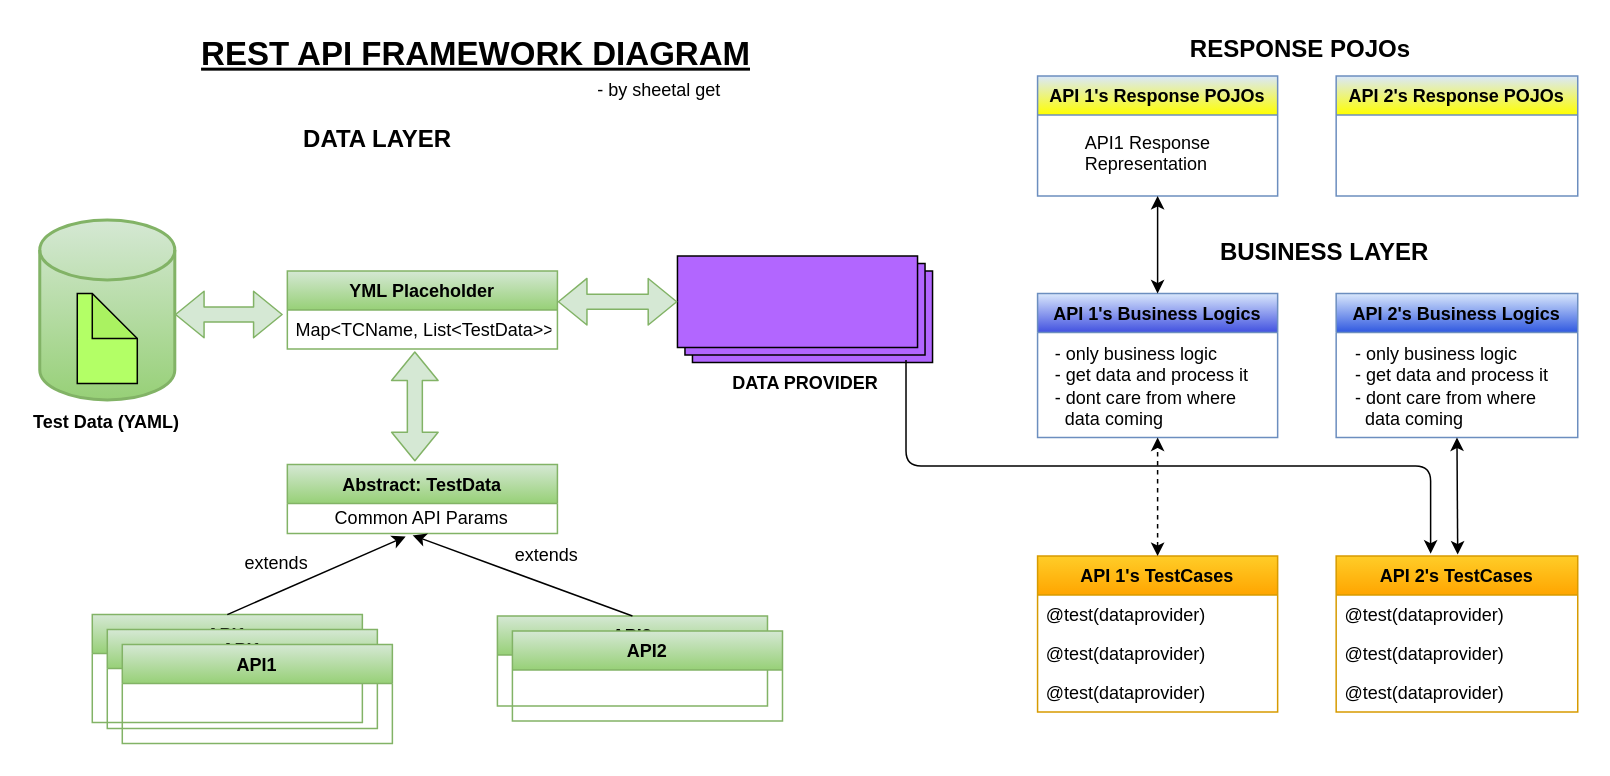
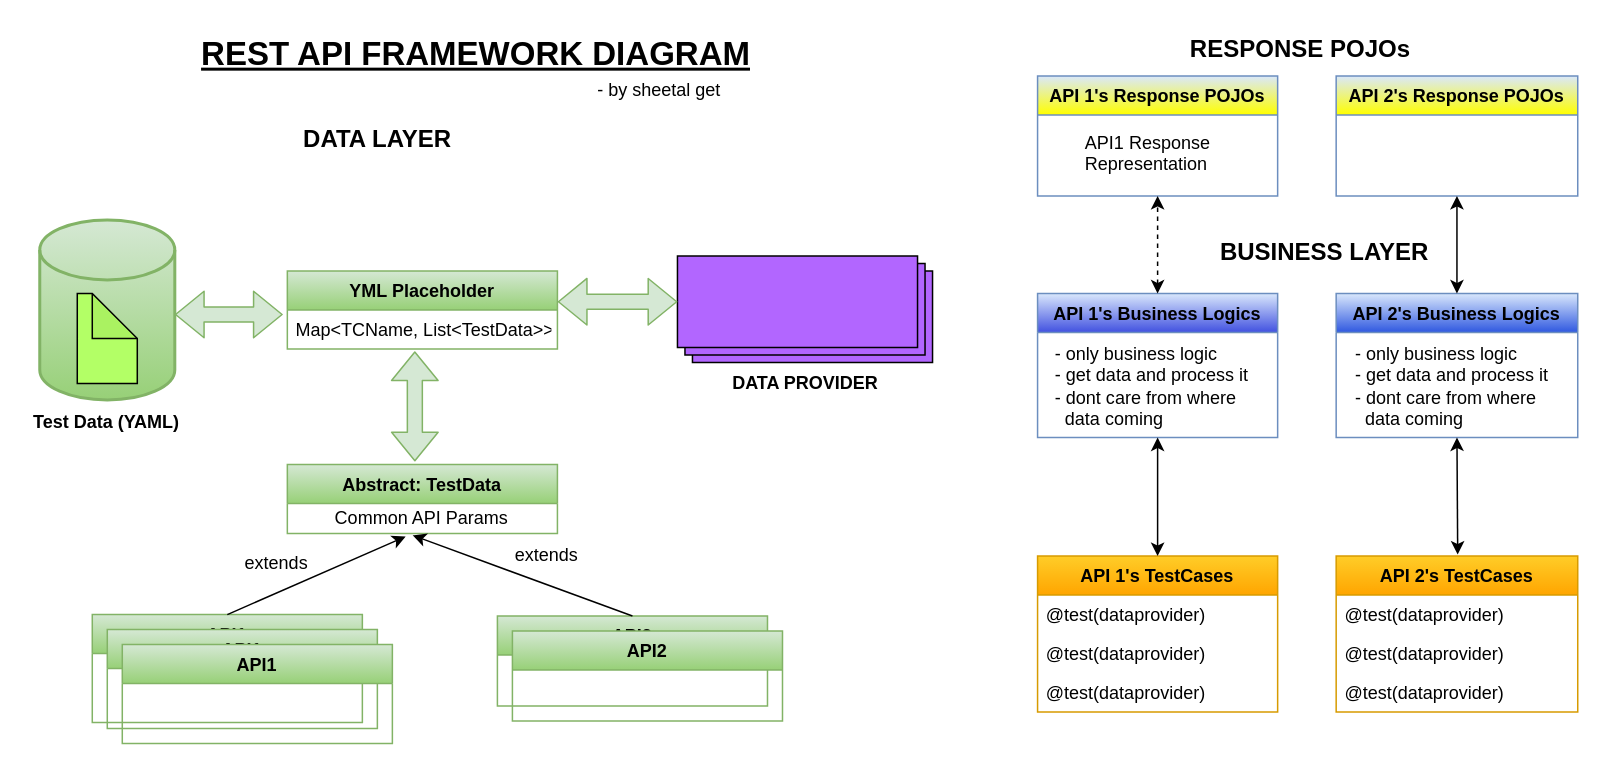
edge "API 2's Response POJOs" -- "API 2's Business Logics": added
edge "API 1's Response POJOs" -- "API 1's Business Logics": style solid -> dashed
edge "DATA PROVIDER" -> "API 2's TestCases": removed
edge "API 1's Business Logics" -- "API 1's TestCases": style dashed -> solid
